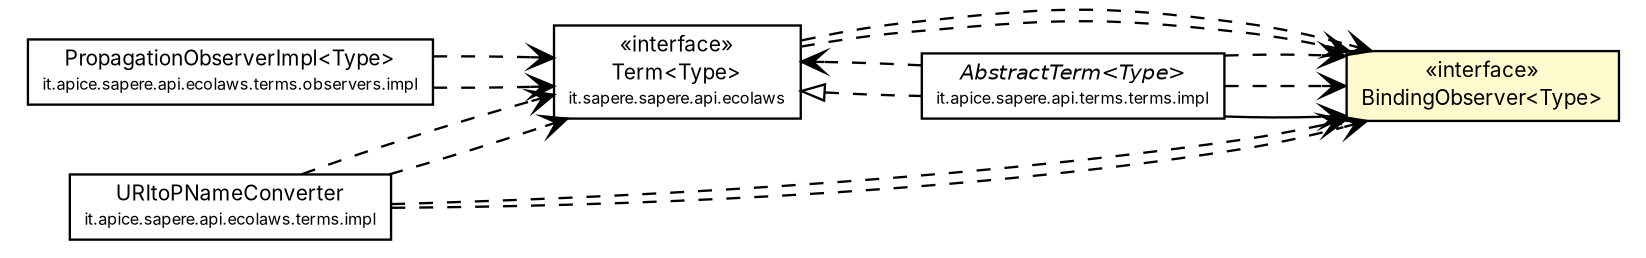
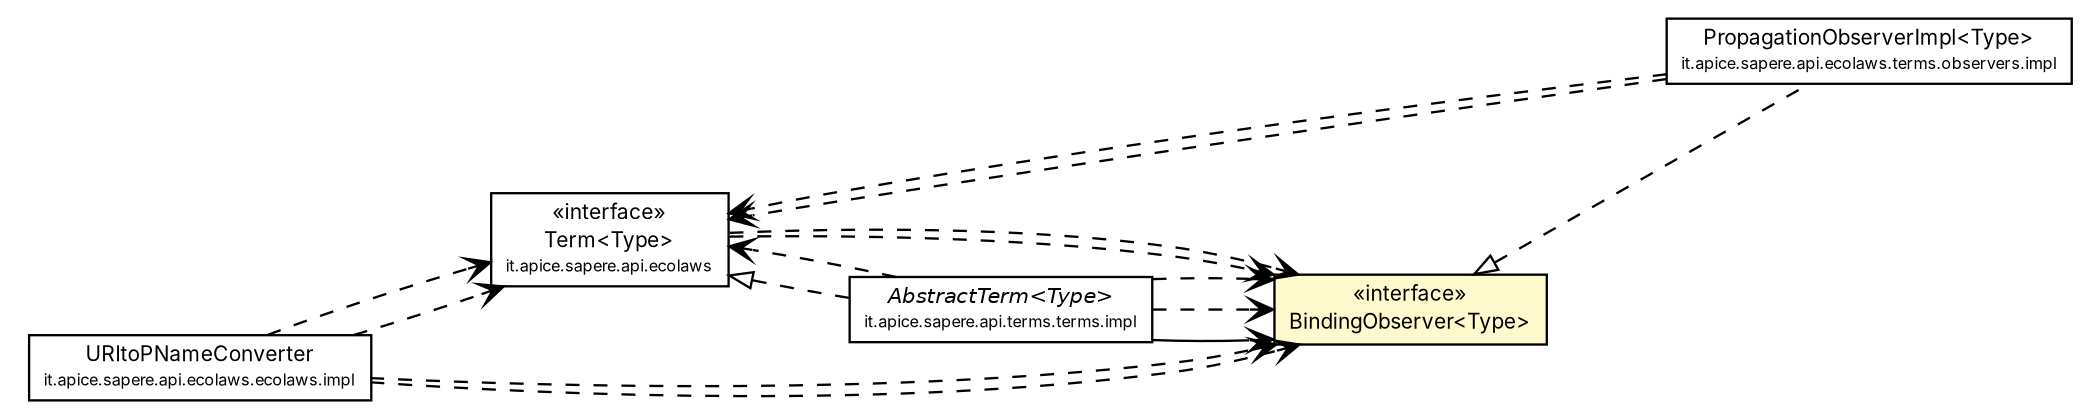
node "Term<Type>": text "it.sapere.sapere.api.ecolaws" -> "it.apice.sapere.api.ecolaws"
edge "PropagationObserverImpl<Type>" -> "BindingObserver<Type>": added
node "URItoPNameConverter": text "it.apice.sapere.api.ecolaws.terms.impl" -> "it.apice.sapere.api.ecolaws.ecolaws.impl"
